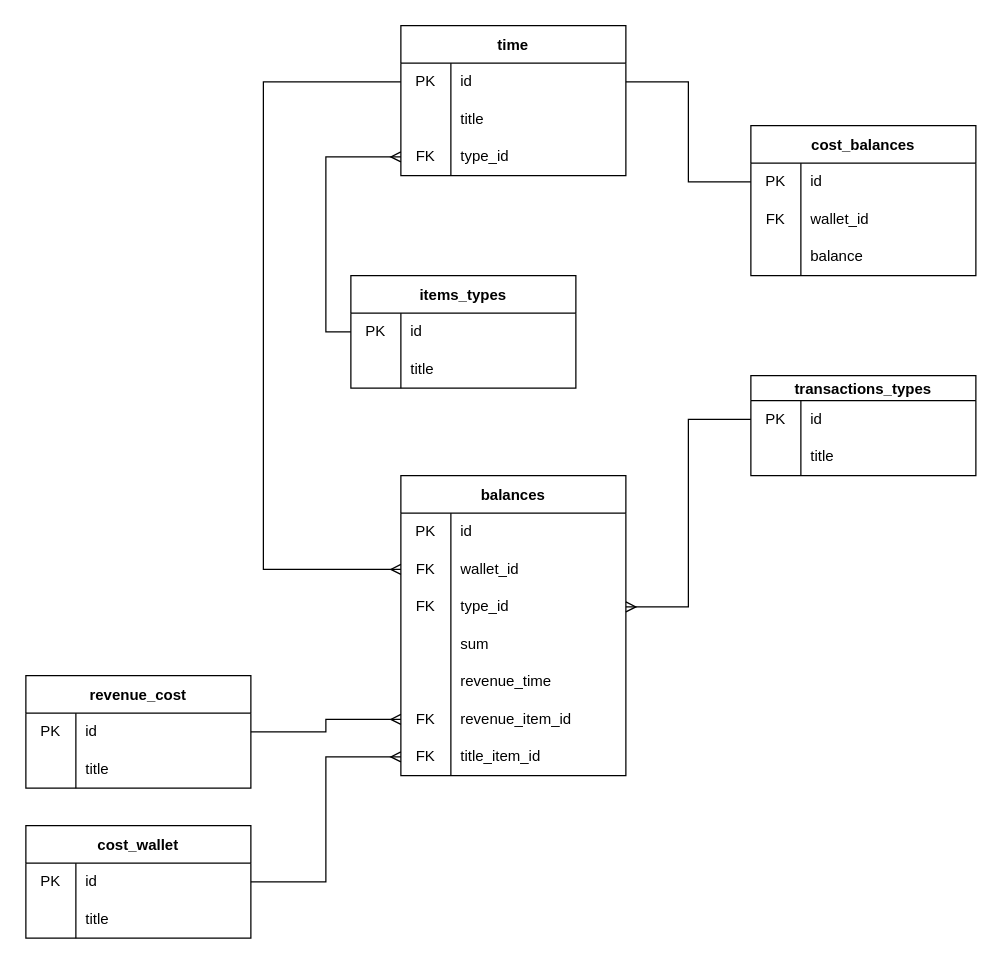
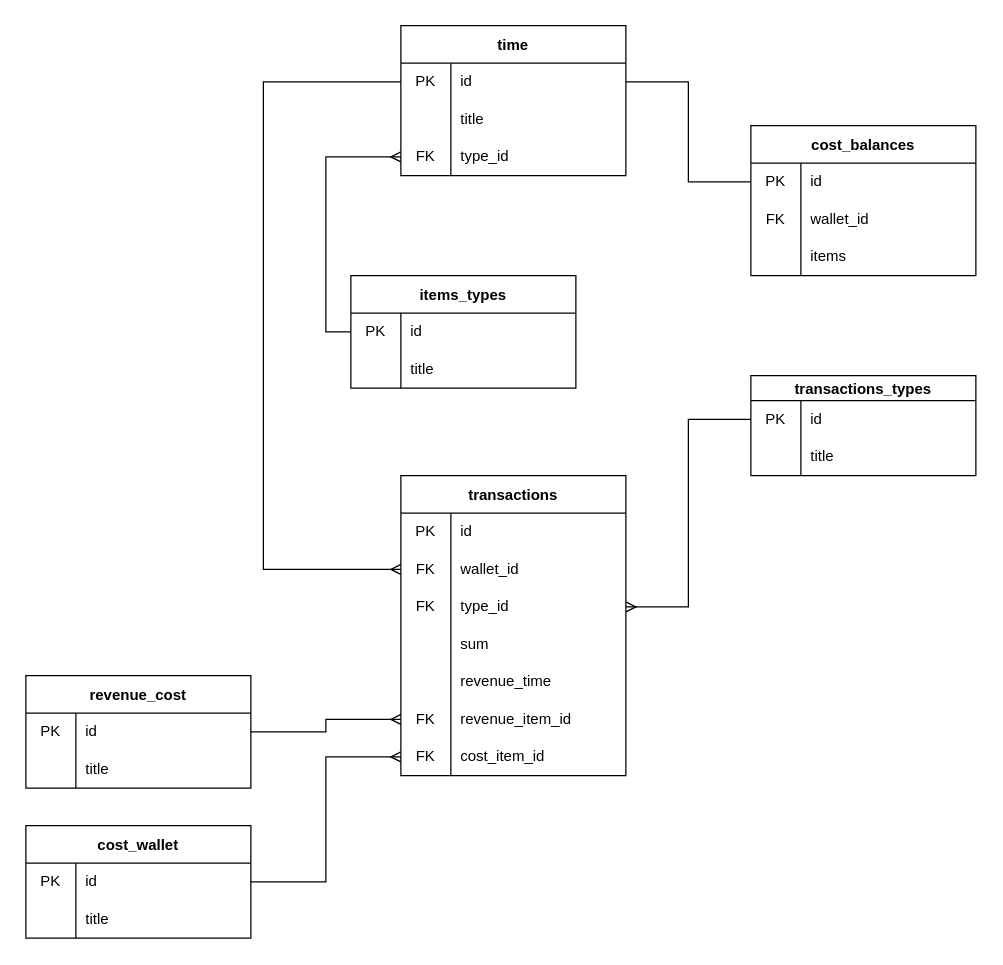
node "balance": label "balance" -> "items"
node "balances": label "balances" -> "transactions"
node "title_item_id": label "title_item_id" -> "cost_item_id"
